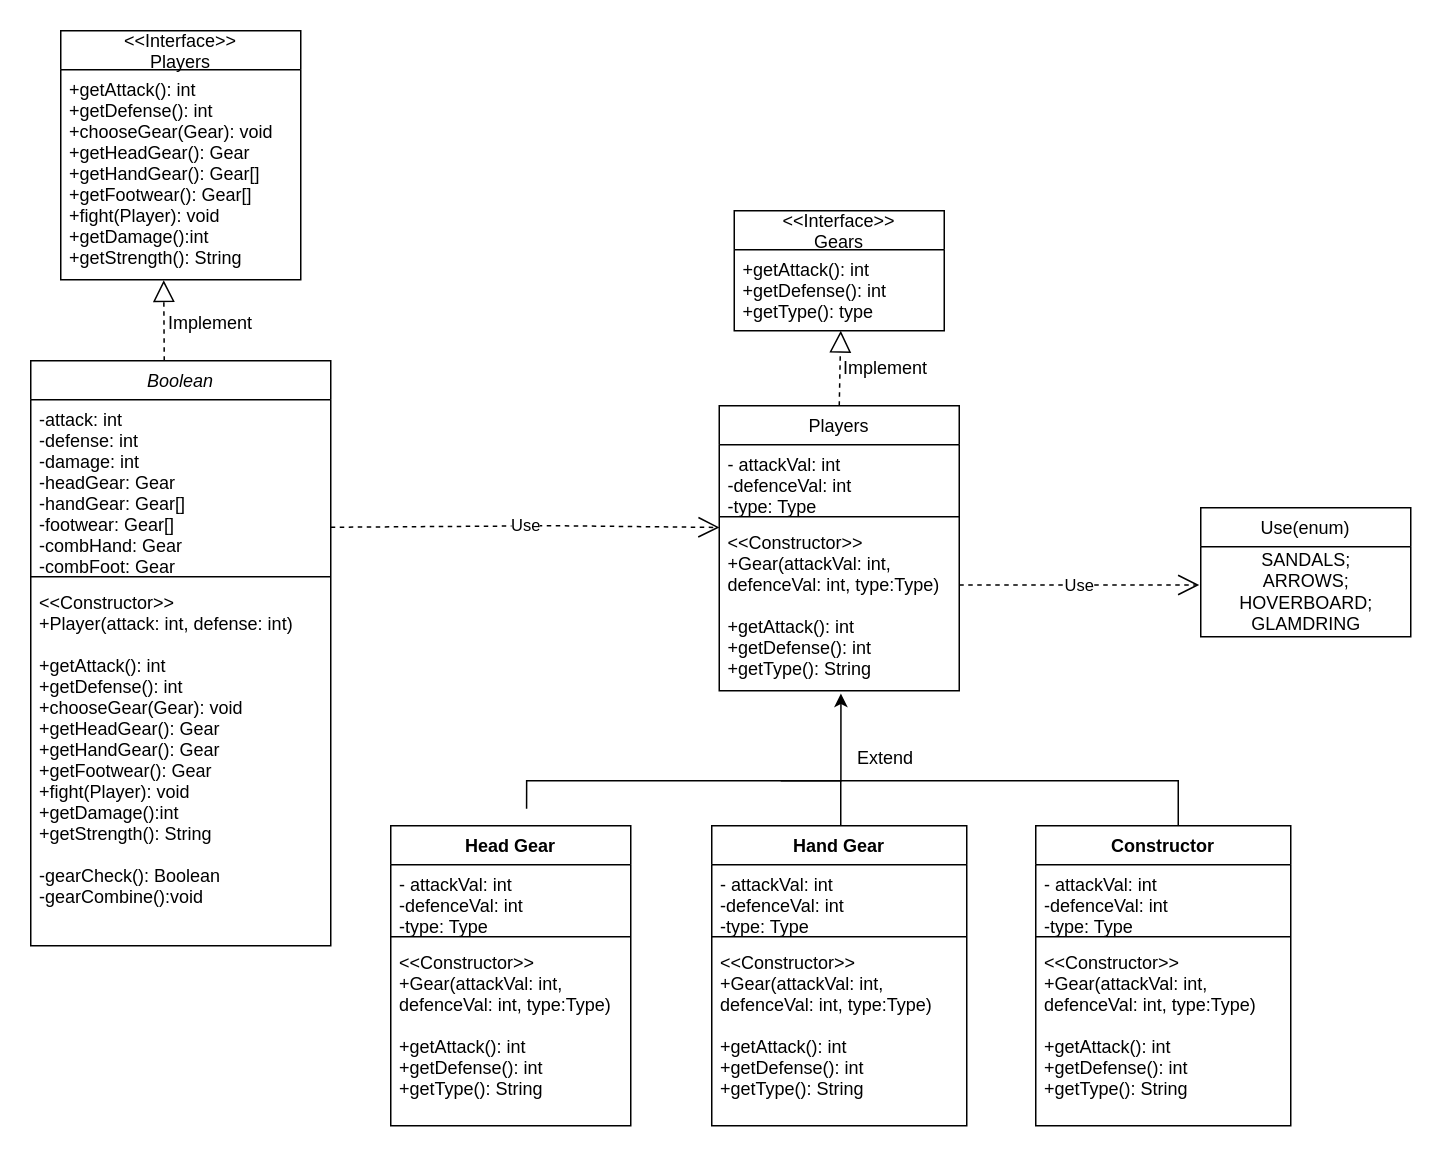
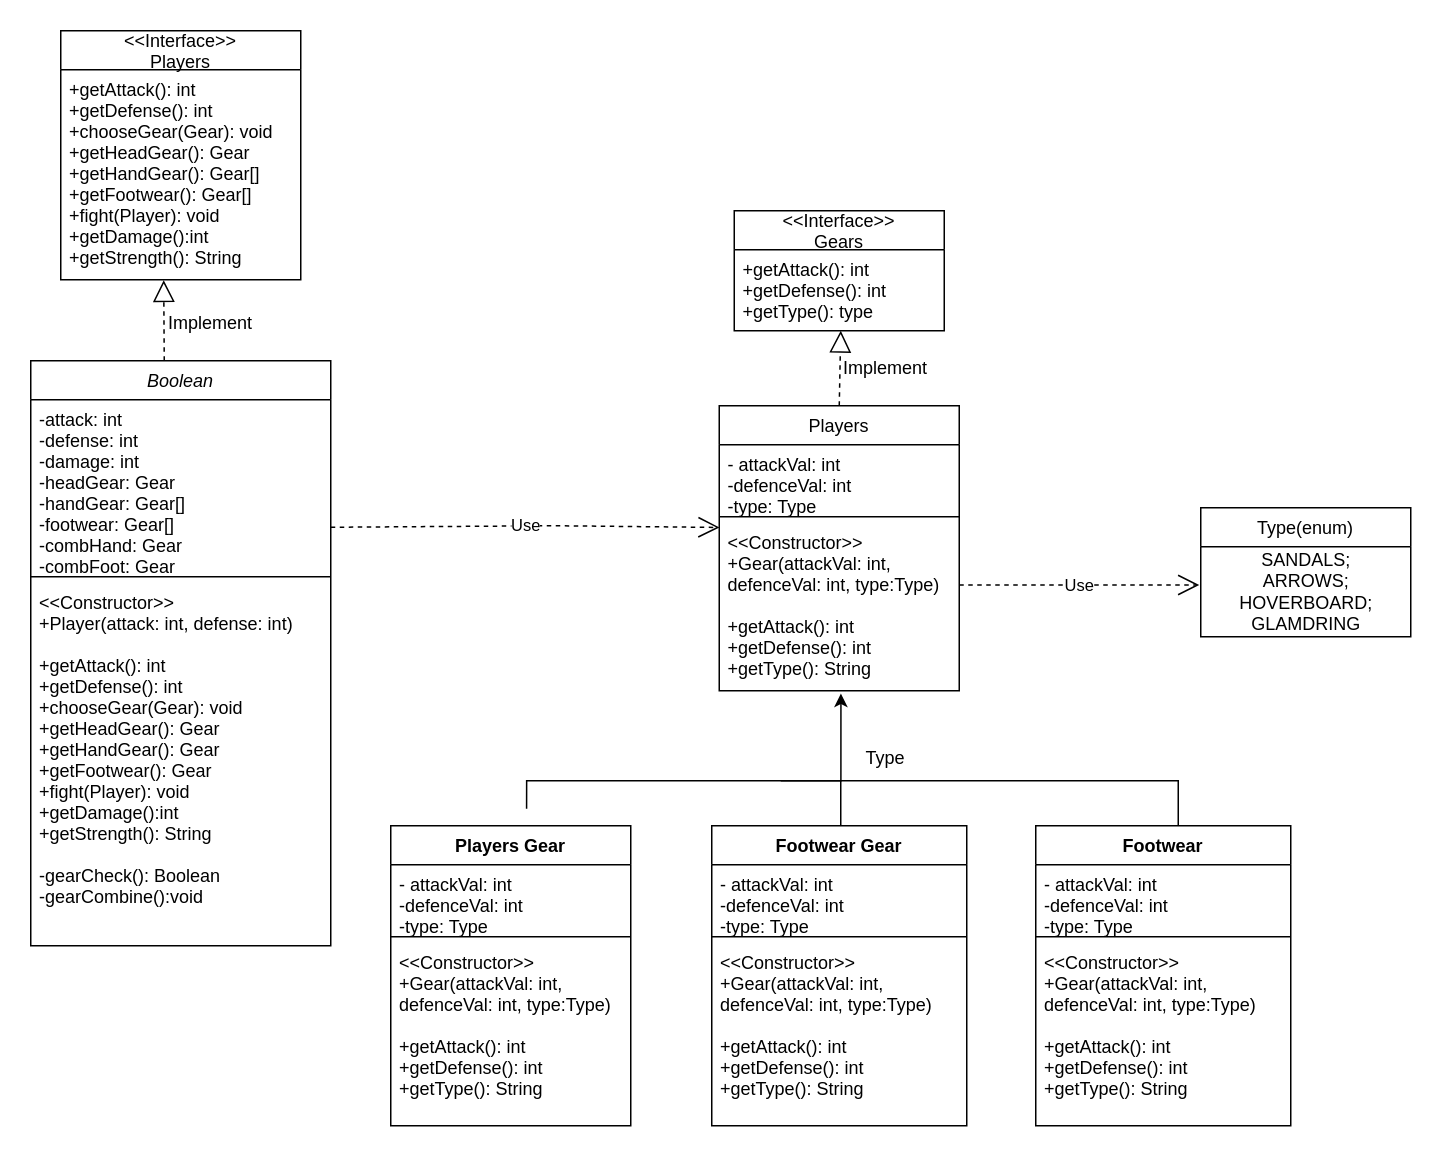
node "Use(enum)": label "Use(enum)" -> "Type(enum)"
node "Extend": label "Extend" -> "Type"
node "Head Gear": label "Head Gear" -> "Players Gear"
node "Hand Gear": label "Hand Gear" -> "Footwear Gear"
node "Constructor": label "Constructor" -> "Footwear"
